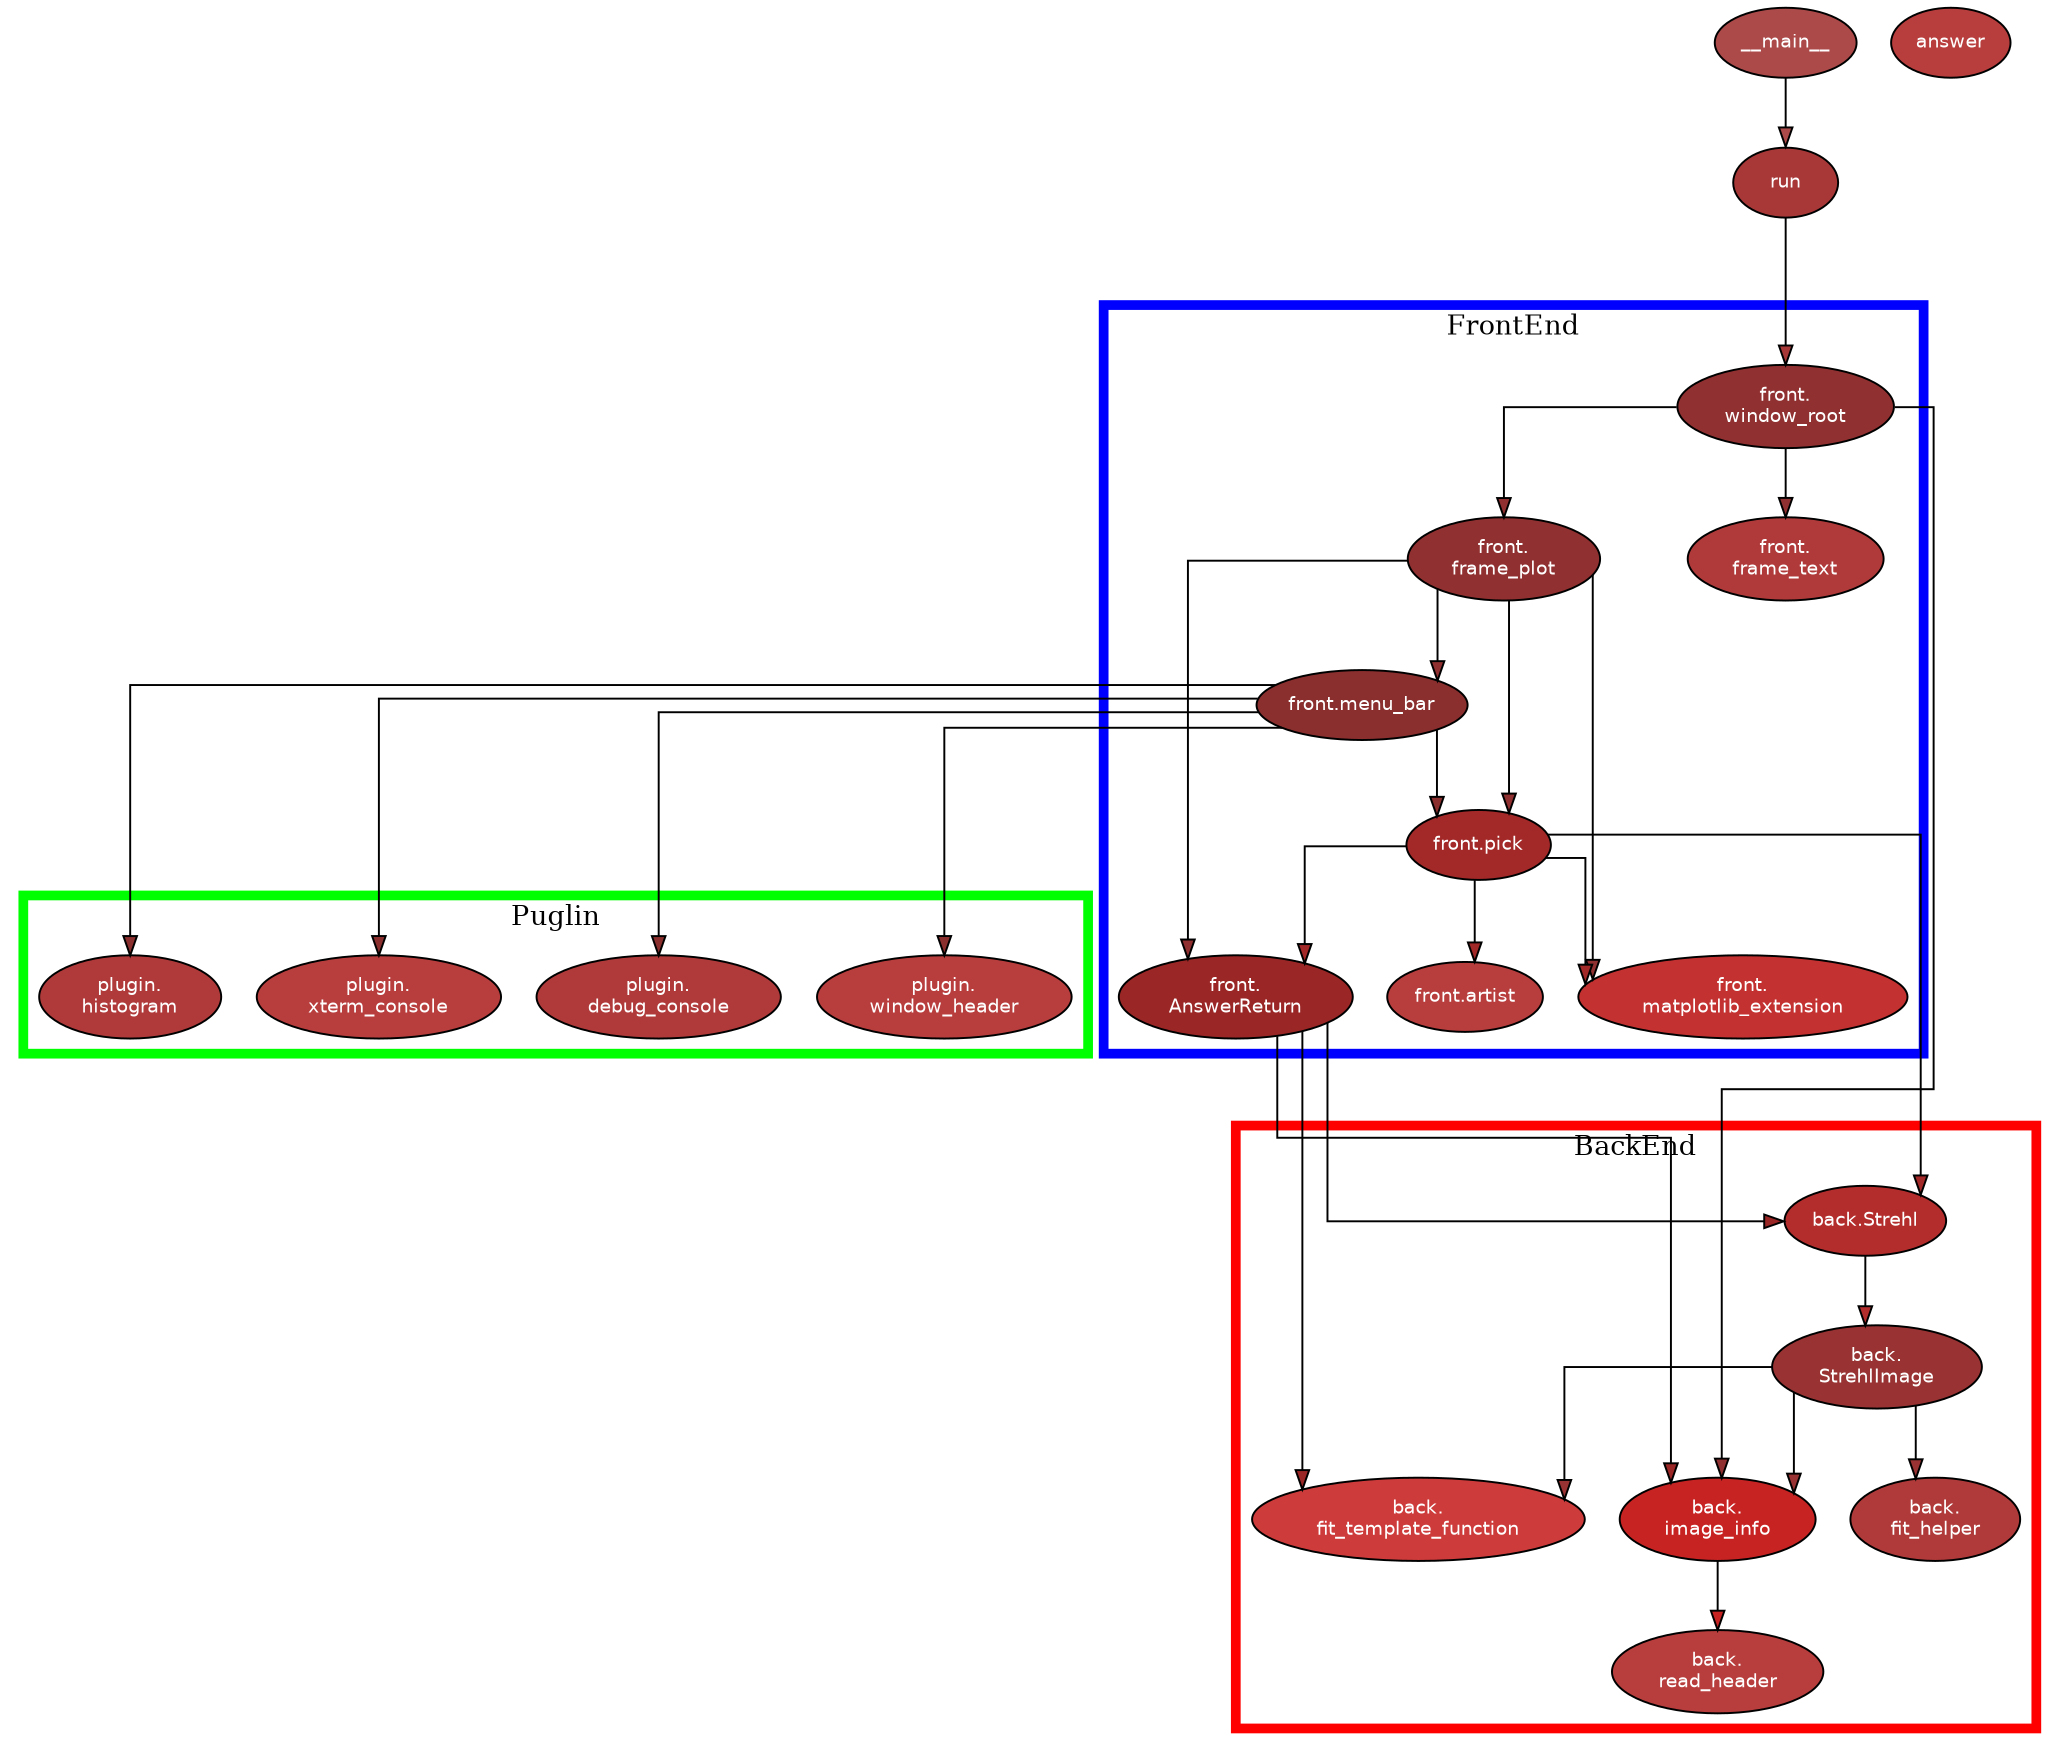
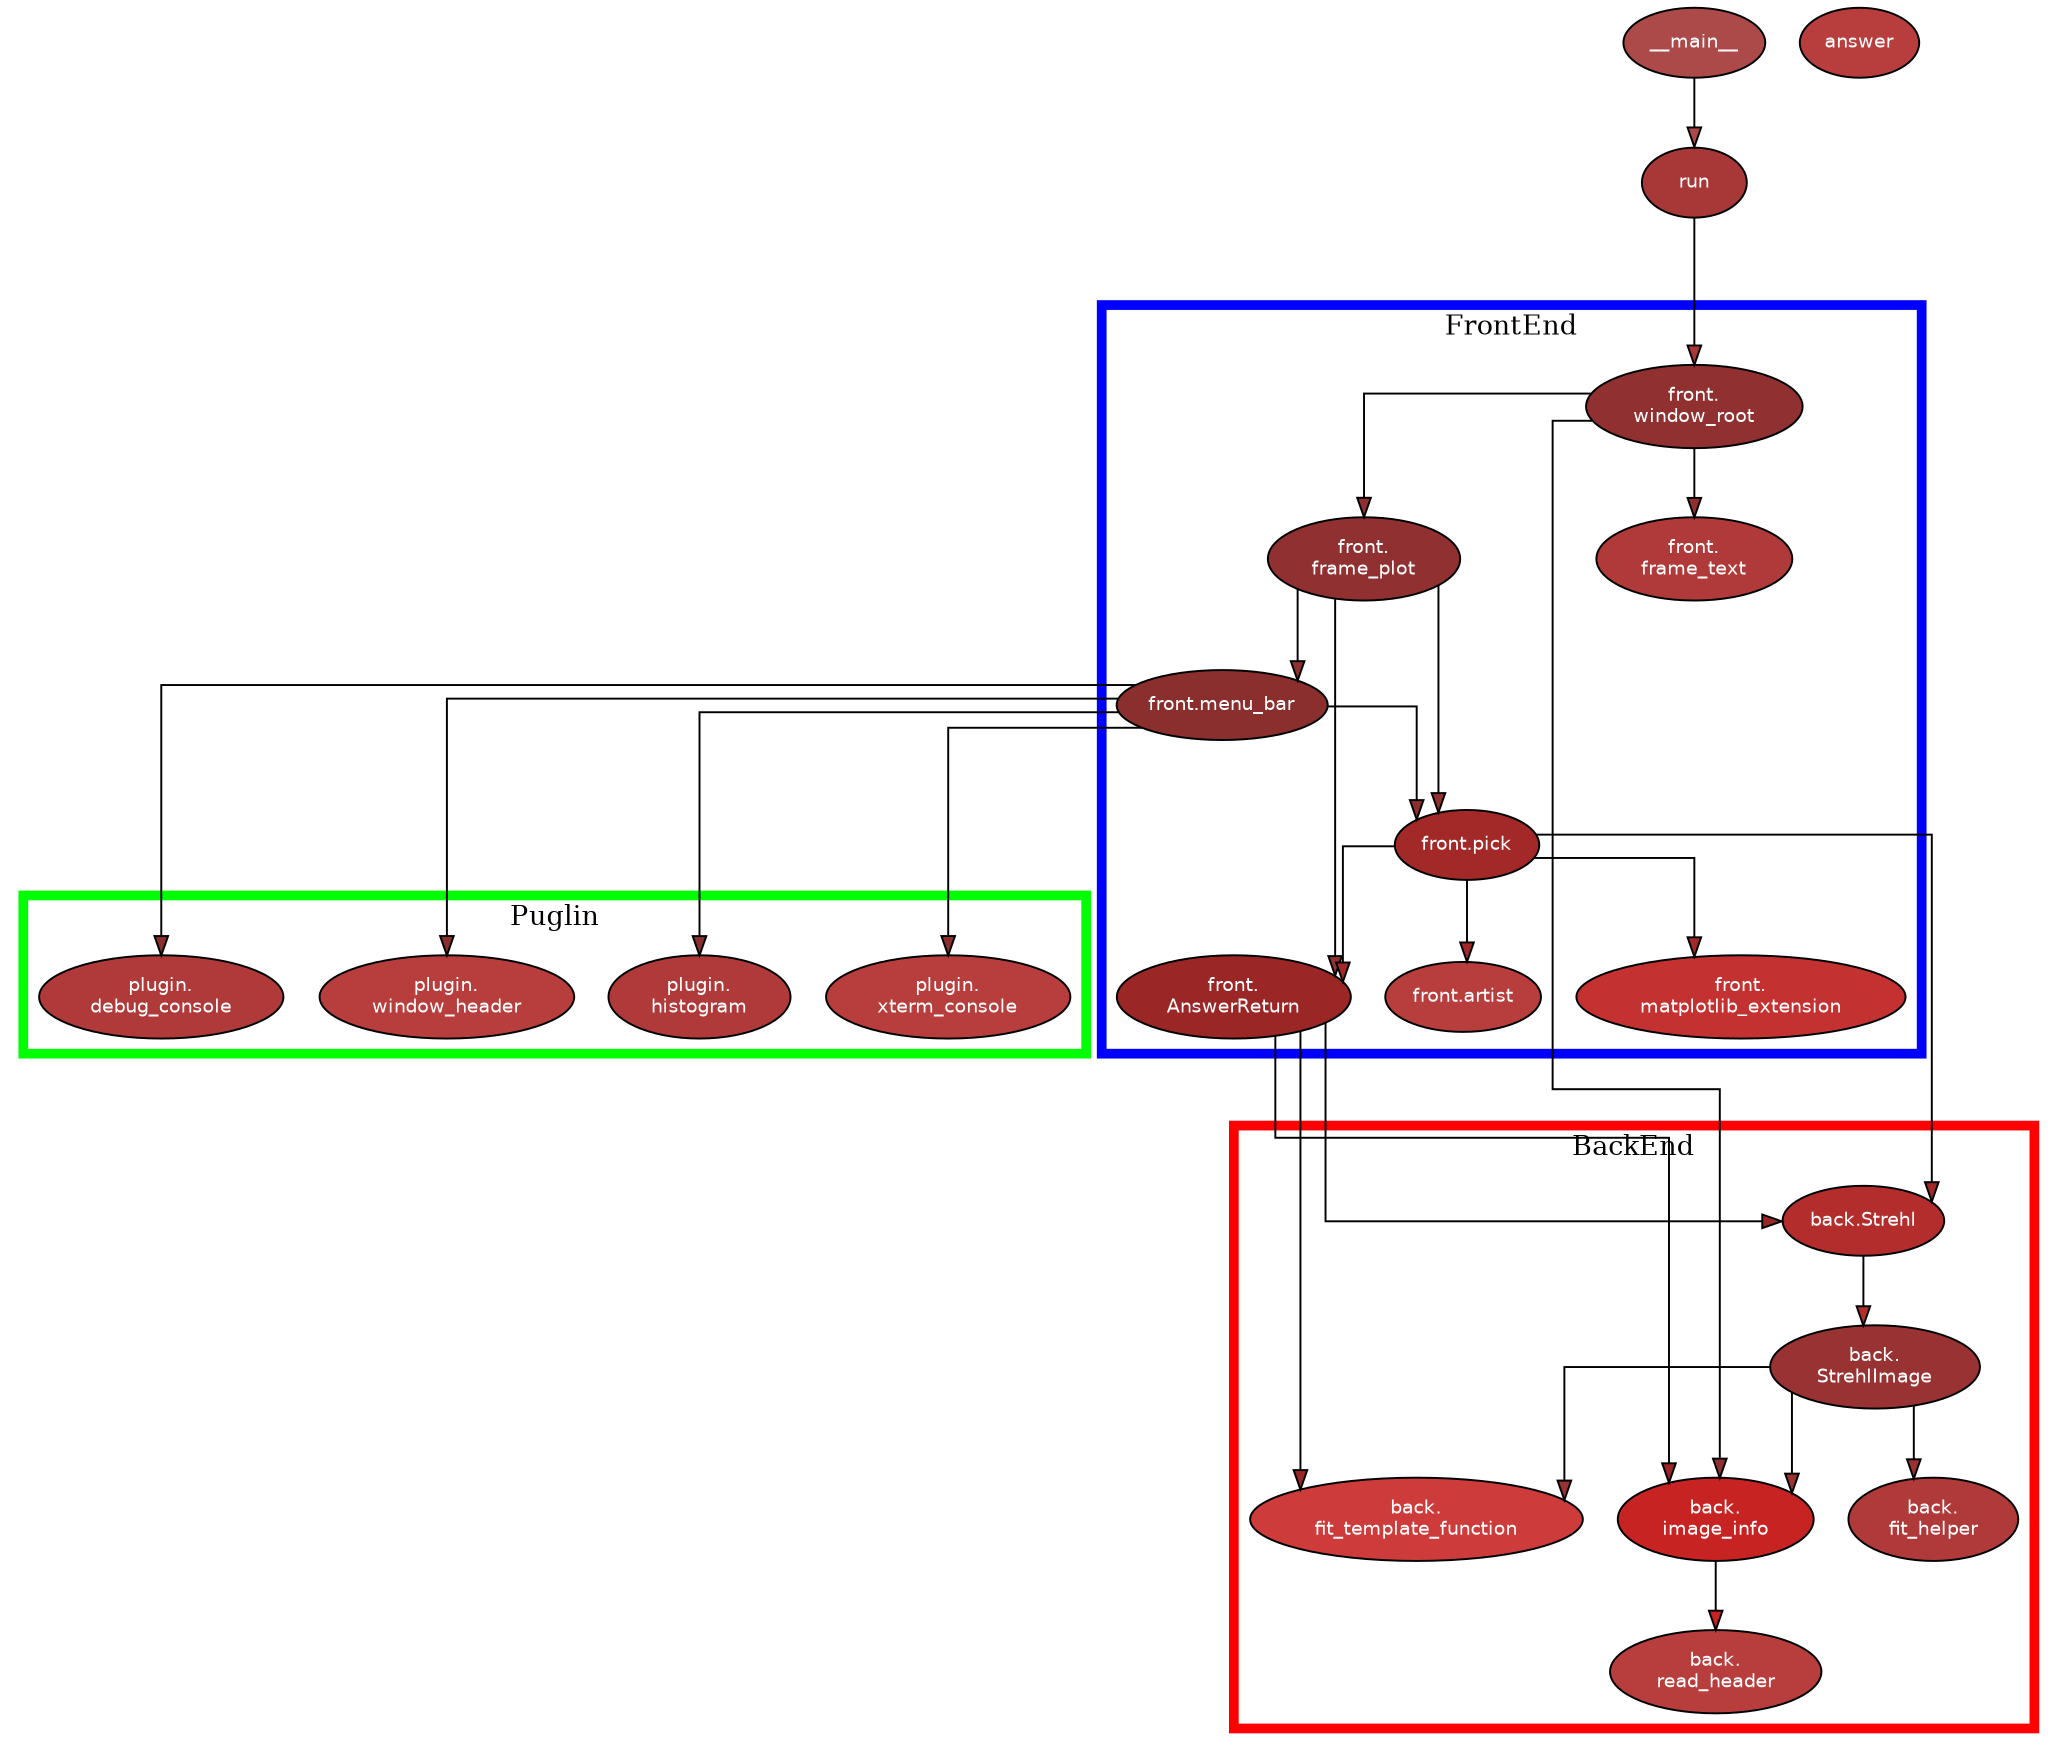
edge "front. frame_plot" -> "front. matplotlib_extension": removed
